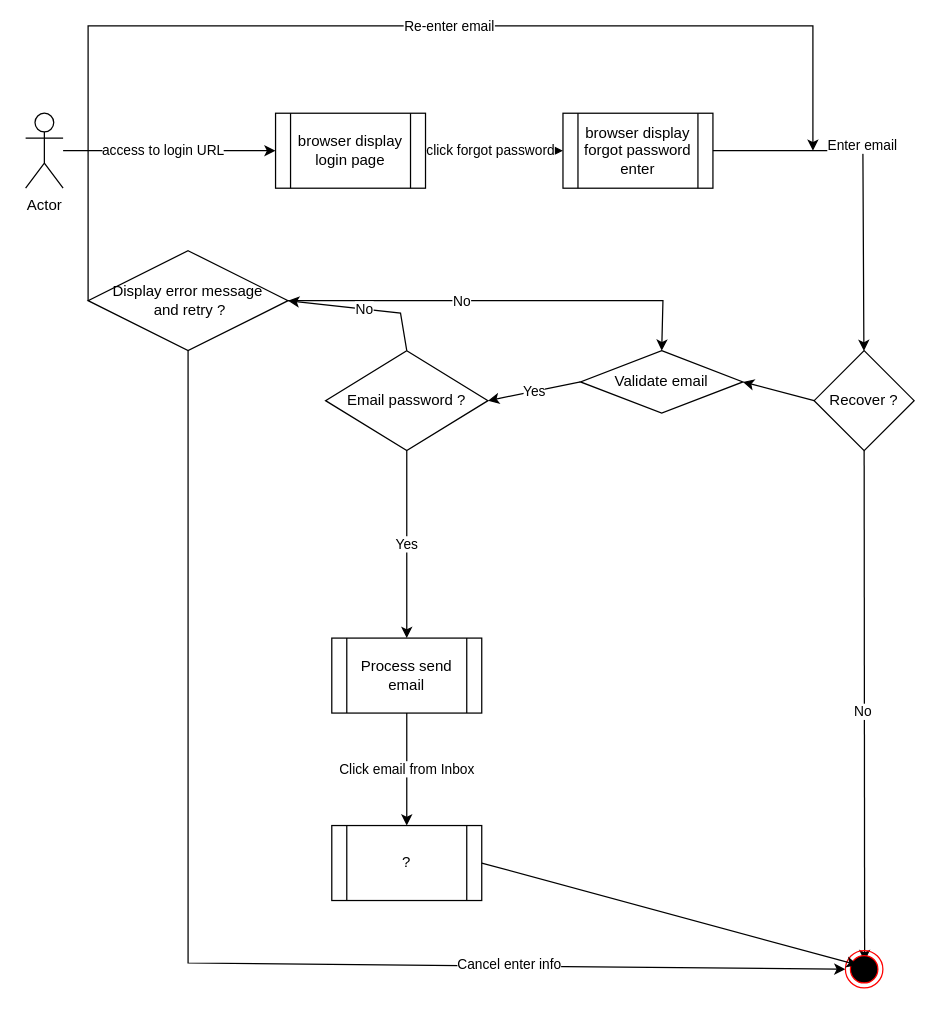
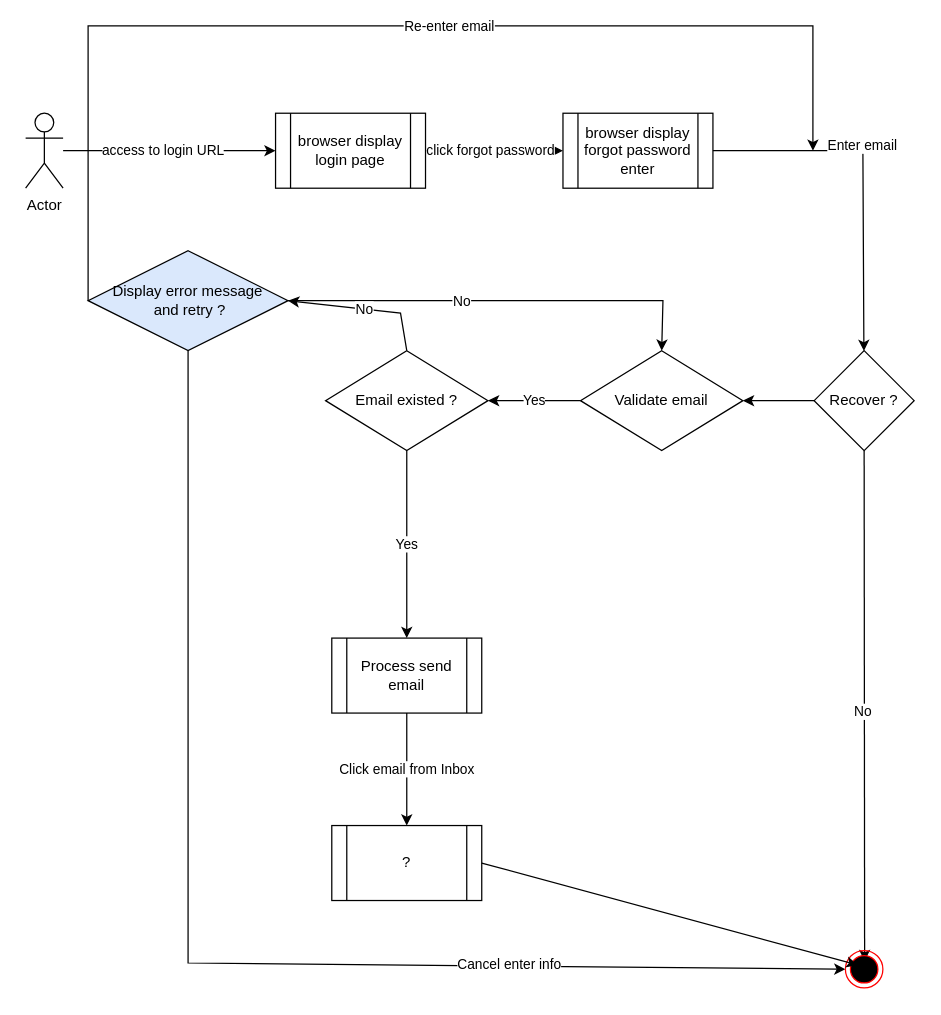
node "Display error message and retry ?": fillcolor #ffffff -> #dae8fc
node "Validate email": size 163x63 -> 163x100
node "Email password ?": label "Email password ?" -> "Email existed ?"
